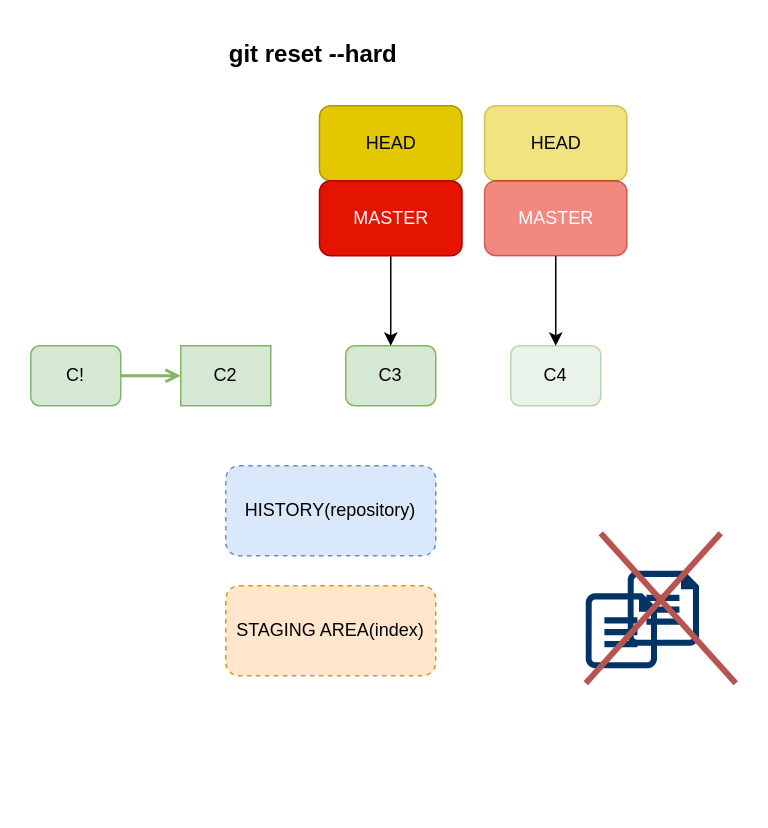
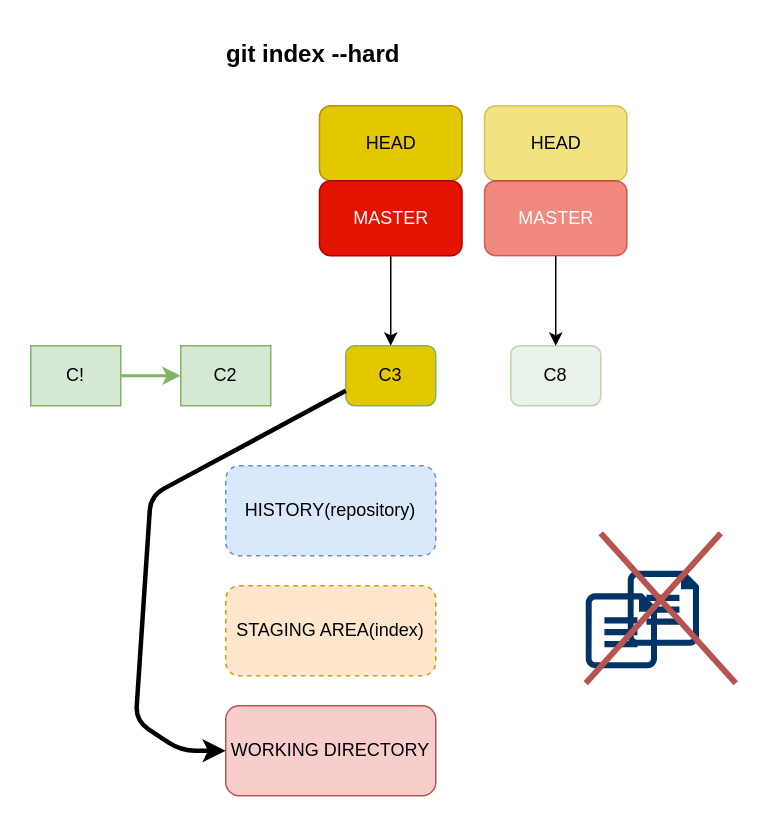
node "git reset --hard": label "git reset --hard" -> "git index --hard"
node "C!": shape rounded rectangle -> rectangle
edge "C!" -> "C2": arrowhead open -> classic
node "C3": fillcolor #d5e8d4 -> #e3c800
node "C4": label "C4" -> "C8"
edge "C3" -> "WORKING DIRECTORY": added
node "WORKING DIRECTORY": added
